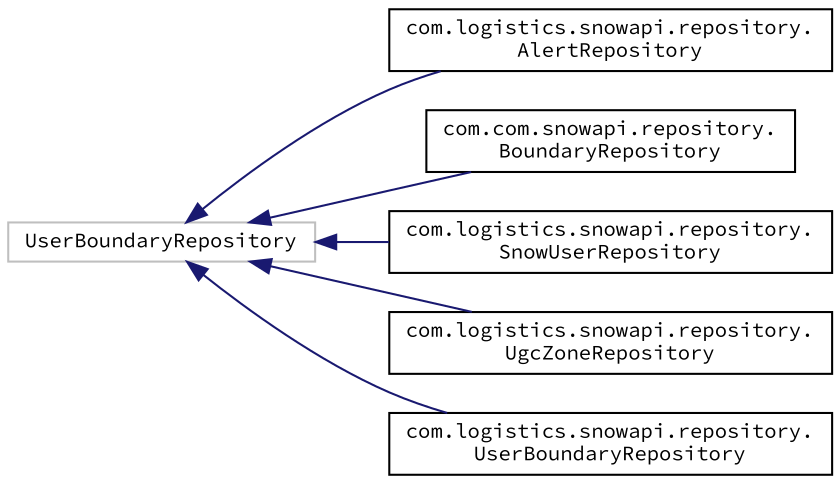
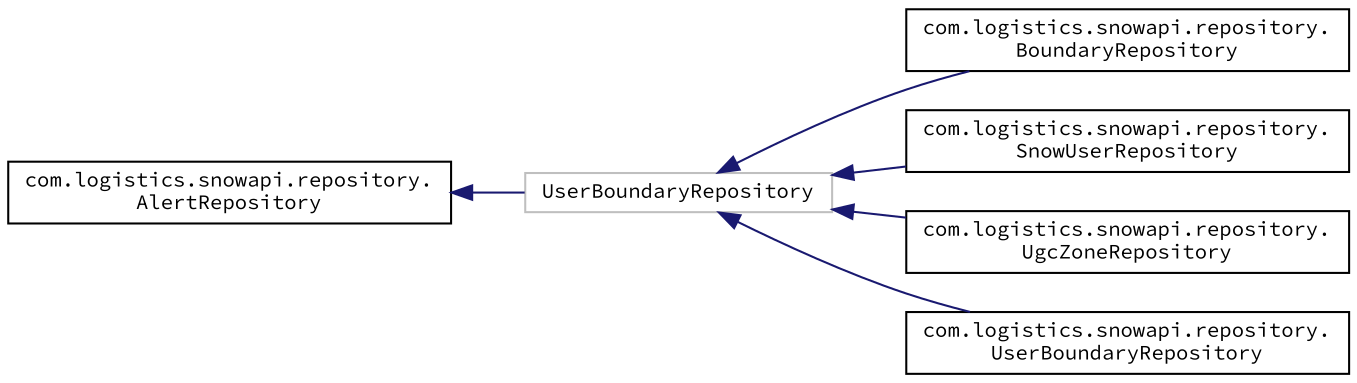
edge "com.logistics.snowapi.repository. AlertRepository" -> "UserBoundaryRepository": reversed
node "com.com.snowapi.repository. BoundaryRepository": label "com.com.snowapi.repository. BoundaryRepository" -> "com.logistics.snowapi.repository. BoundaryRepository"
